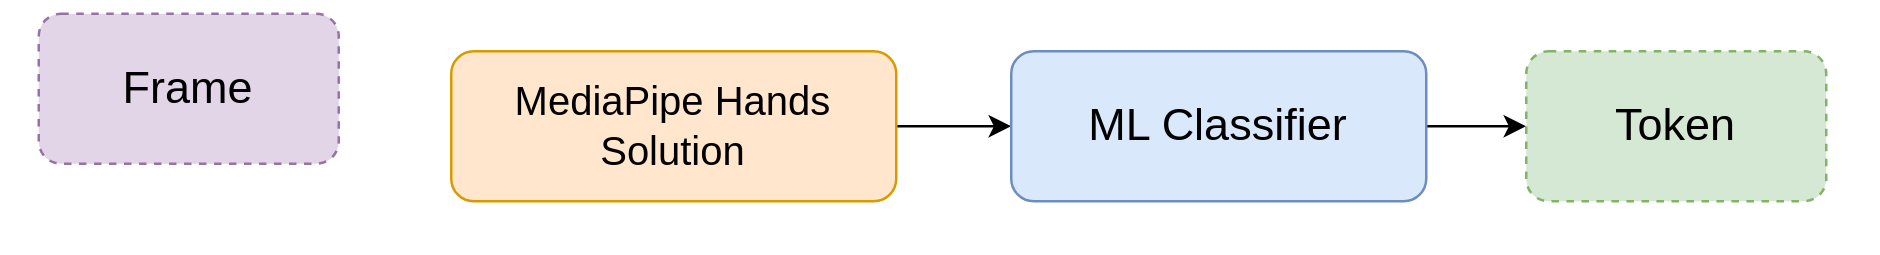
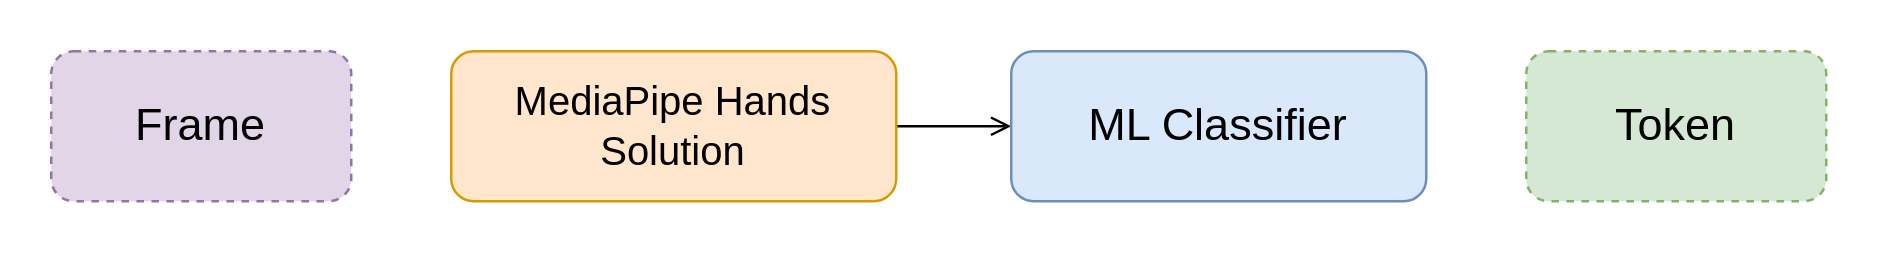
node "Frame": moved (189, 89) -> (201, 126)
edge "MediaPipe Hands Solution" -> "ML Classifier": arrowhead classic -> open
edge "ML Classifier" -> "Token": removed
